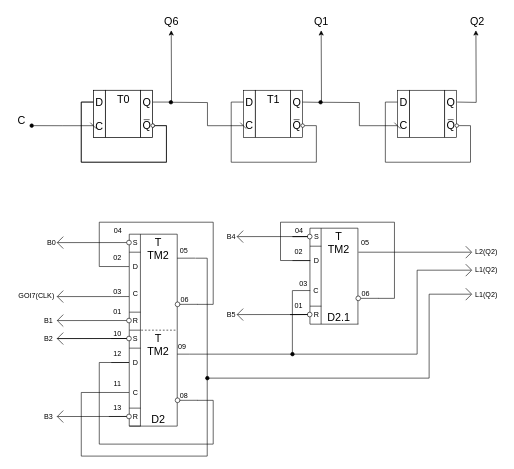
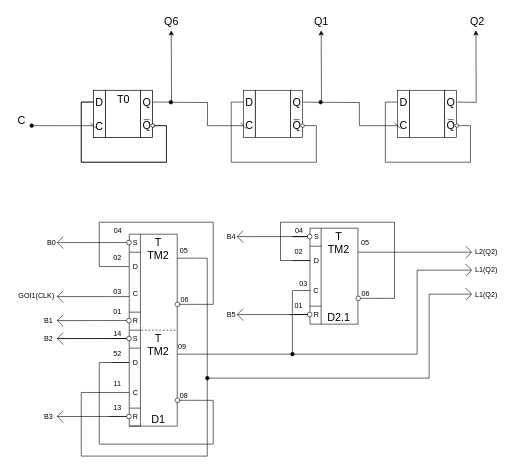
node "T1": removed
node "GOI7(CLK)": label "GOI7(CLK)" -> "GOI1(CLK)"
node "10": label "10" -> "14"
node "12": label "12" -> "52"
node "D2": label "D2" -> "D1"
